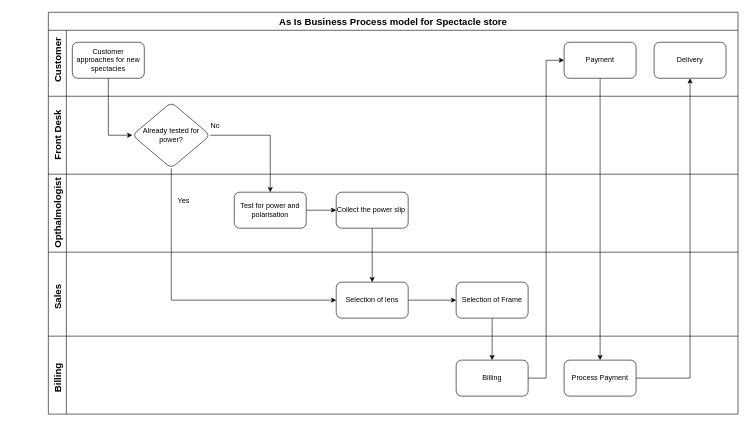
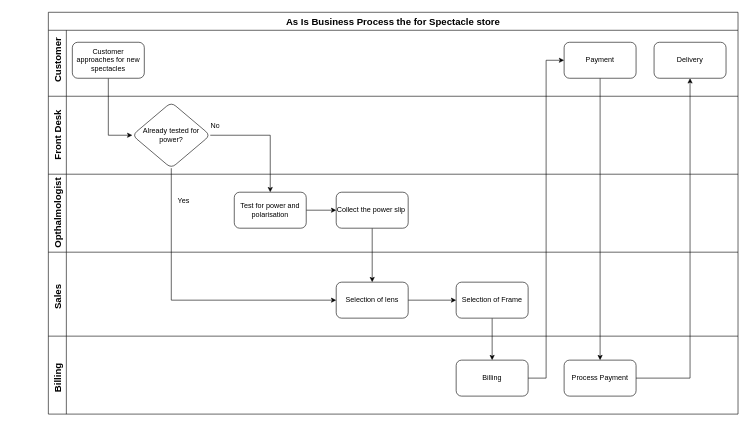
node "As Is Business Process model for Spectacle store": label "As Is Business Process model for Spectacle store" -> "As Is Business Process the for Spectacle store"
